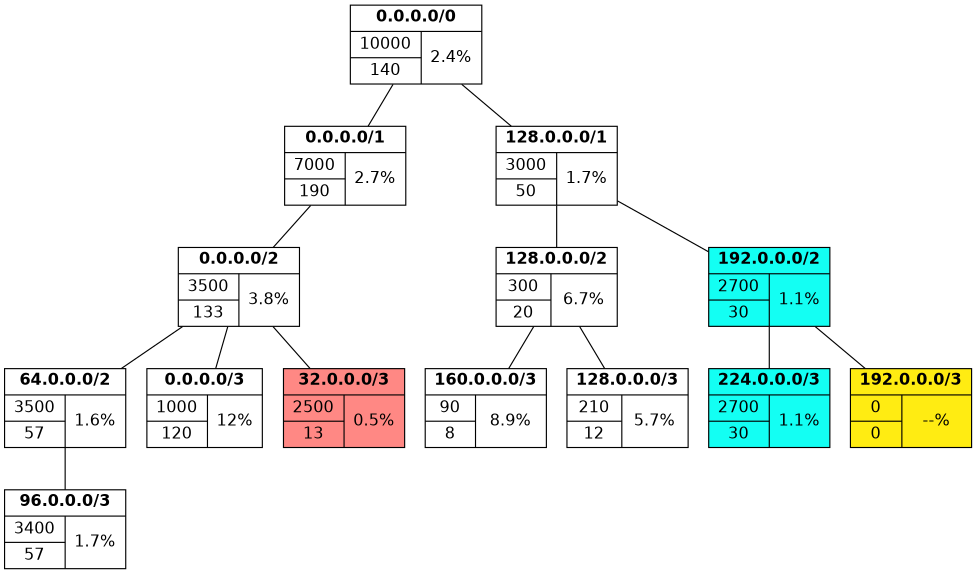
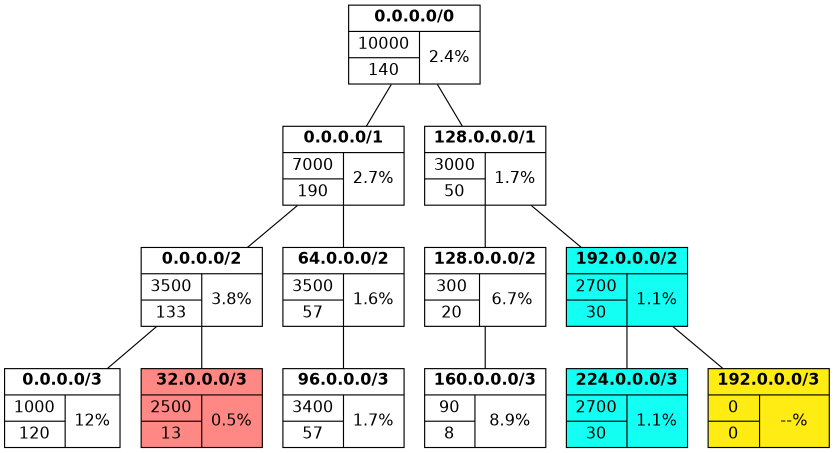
edge "0.0.0.0/2" -- "64.0.0.0/2": now "0.0.0.0/1" -- "64.0.0.0/2"
node "128.0.0.0/3": removed
